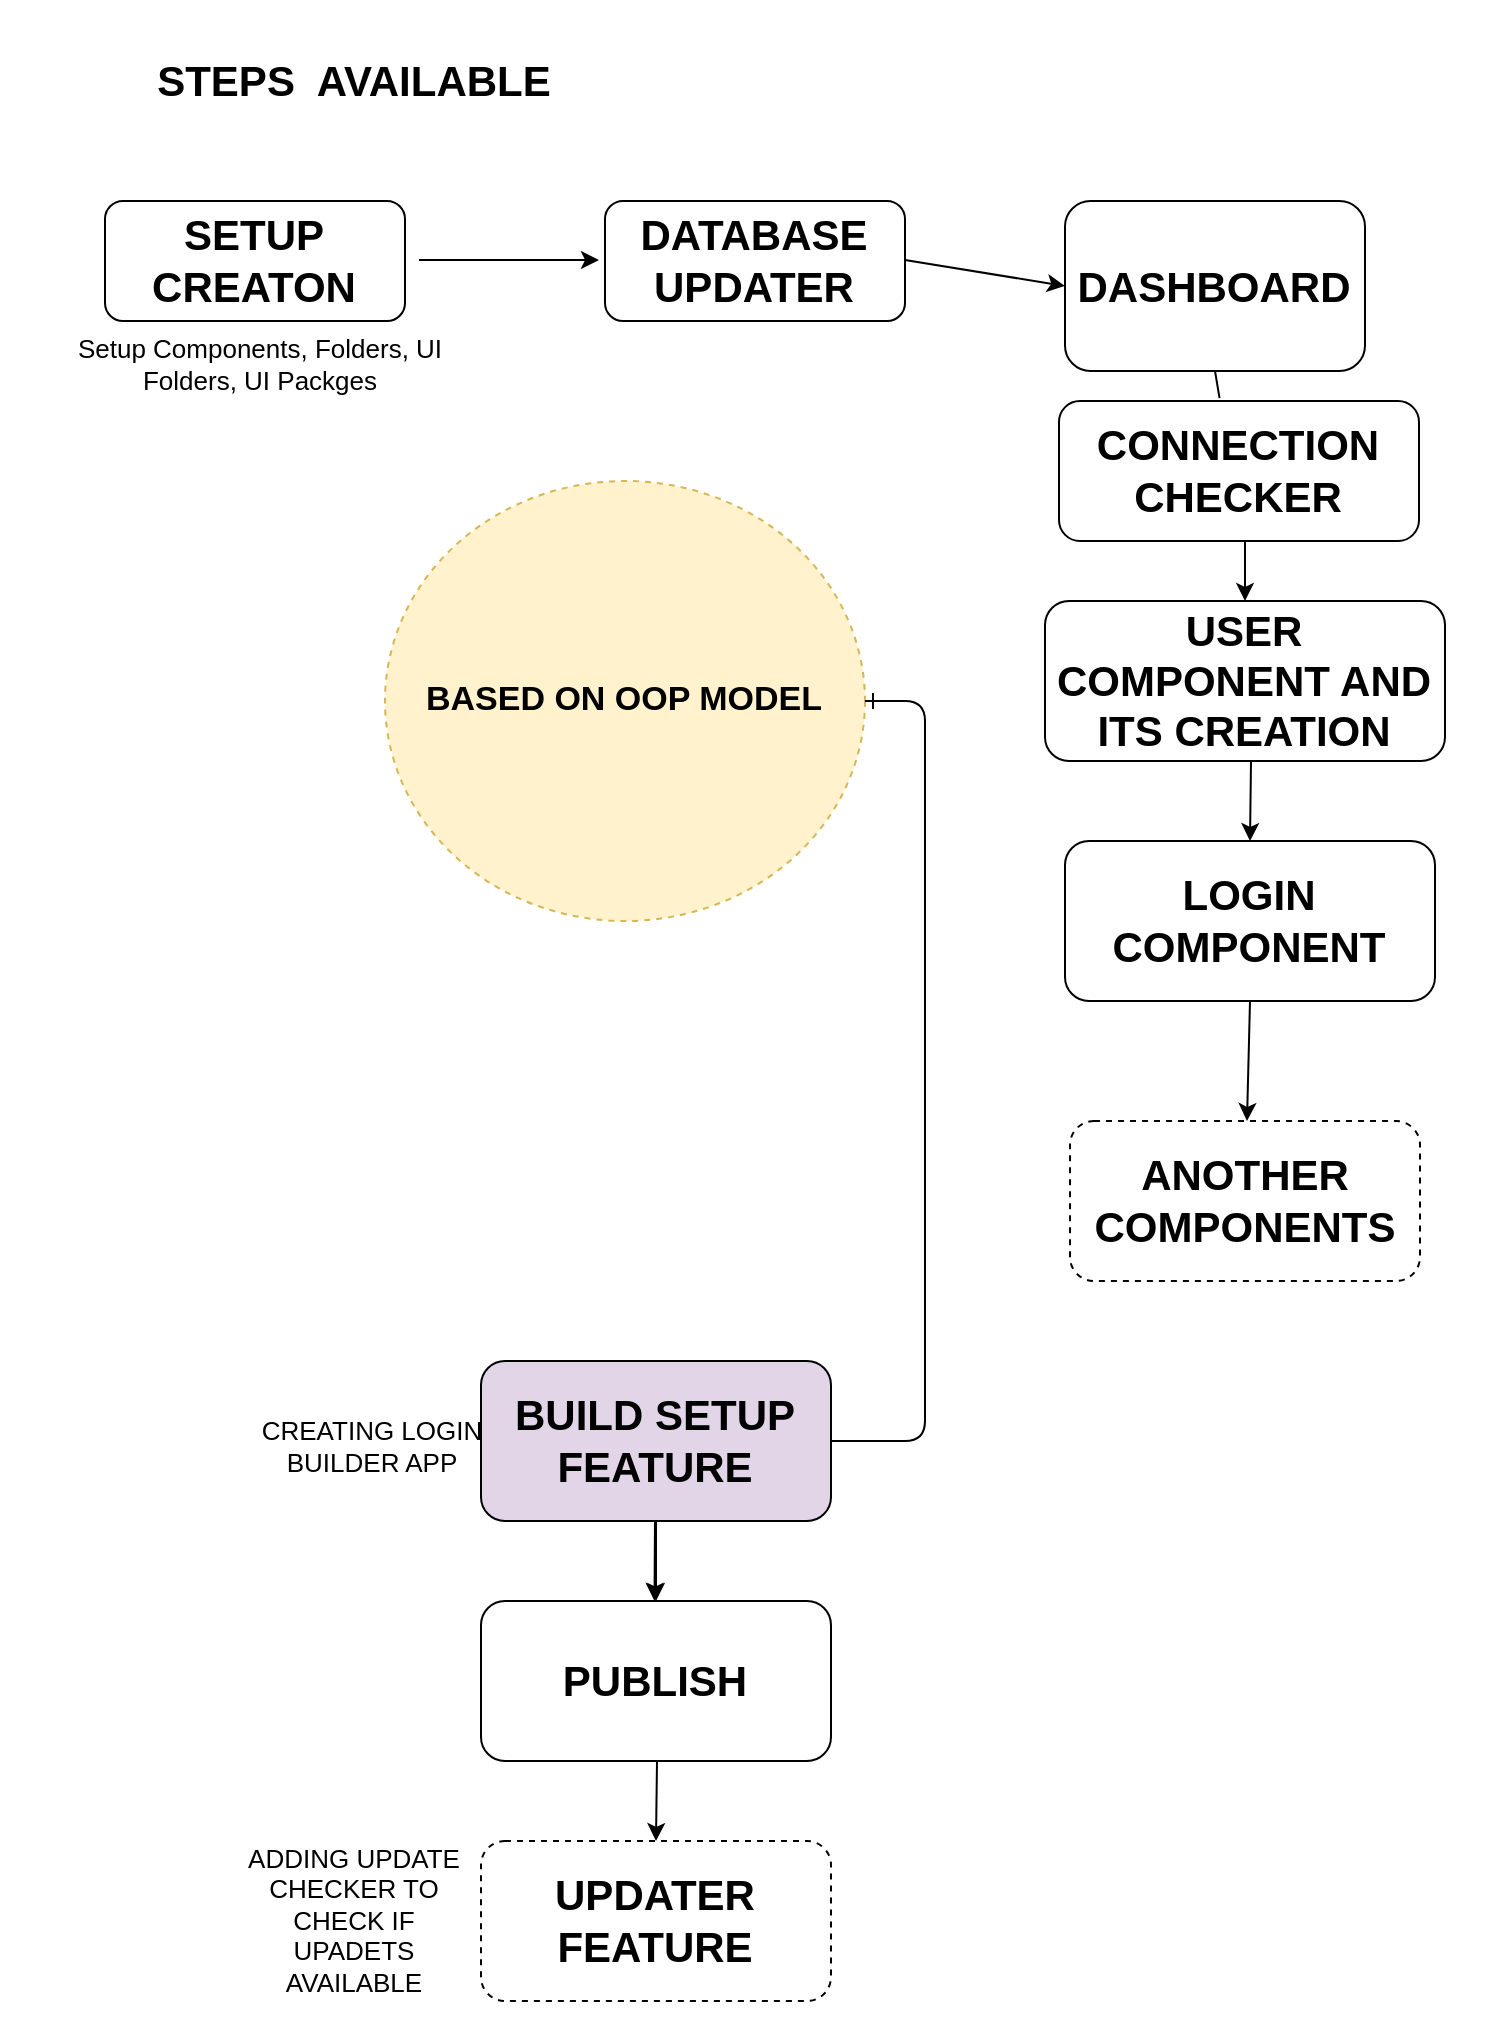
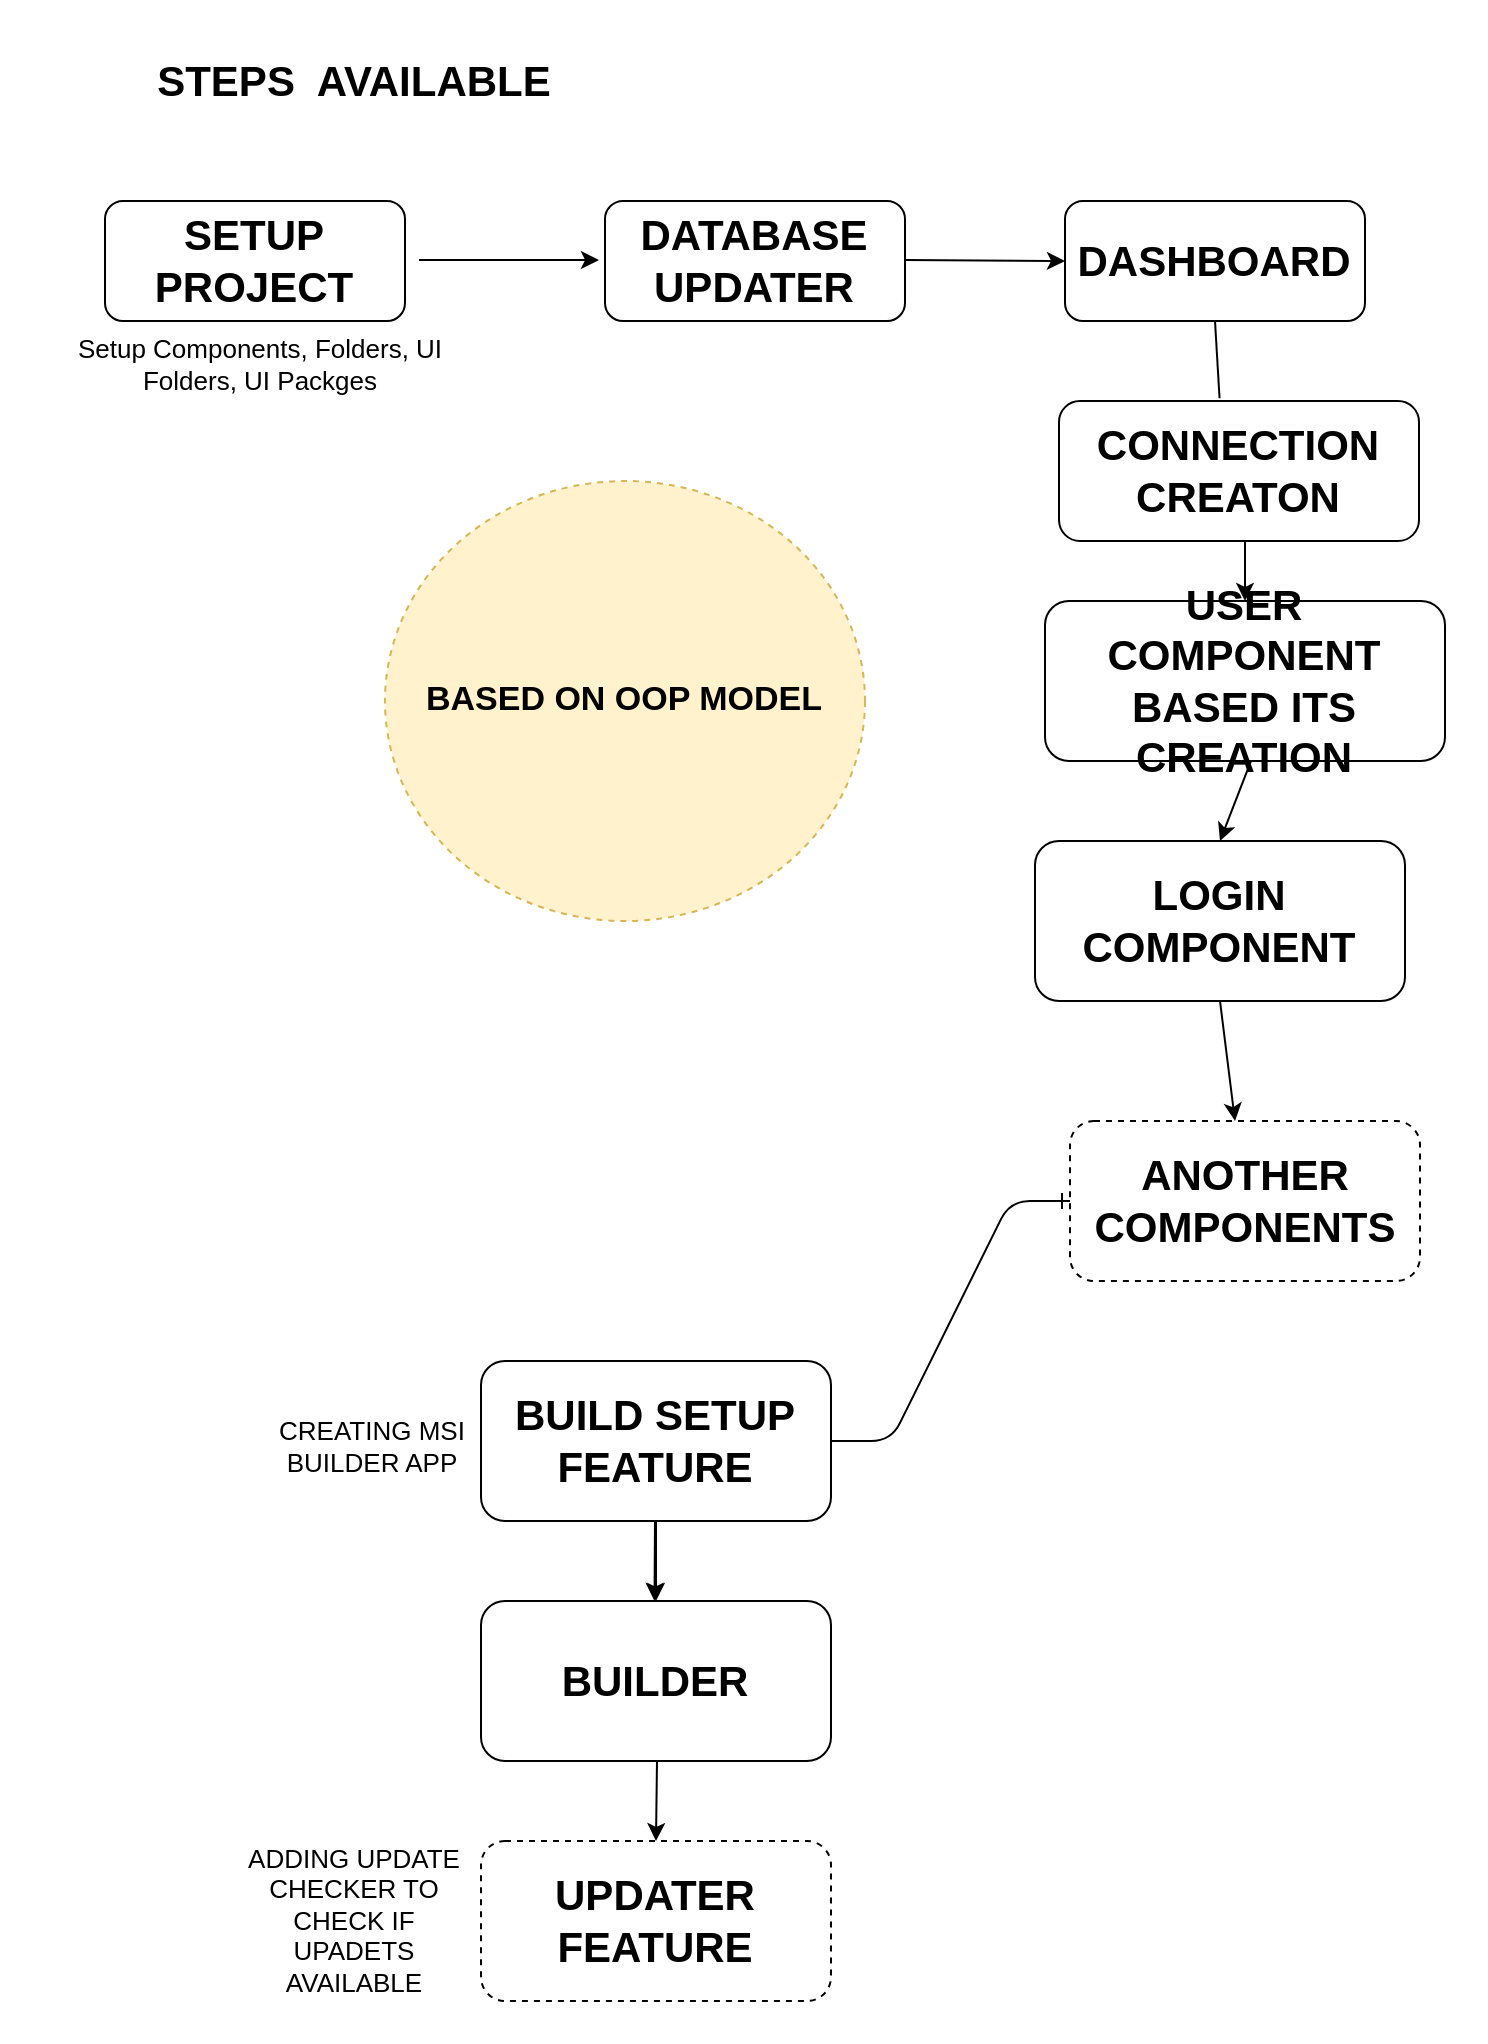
node "SETUP CREATON": label "SETUP CREATON" -> "SETUP PROJECT"
node "DASHBOARD": size 300x170 -> 300x120
node "CONNECTION CHECKER": label "CONNECTION CHECKER" -> "CONNECTION CREATON"
node "USER COMPONENT AND ITS CREATION": label "USER COMPONENT AND ITS CREATION" -> "USER COMPONENT BASED ITS CREATION"
node "LOGIN COMPONENT": moved (1250, 921) -> (1220, 921)
edge "BUILD SETUP FEATURE" -> "BASED ON OOP MODEL": now "BUILD SETUP FEATURE" -> "ANOTHER COMPONENTS"
node "BUILD SETUP FEATURE": fillcolor #e1d5e7 -> #ffffff
node "CREATING LOGIN BUILDER APP": label "CREATING LOGIN BUILDER APP" -> "CREATING MSI BUILDER APP"
node "PUBLISH": label "PUBLISH" -> "BUILDER"
